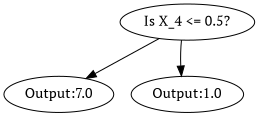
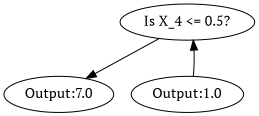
edge "Is X_4 <= 0.5?" -> "Output:1.0": reversed
